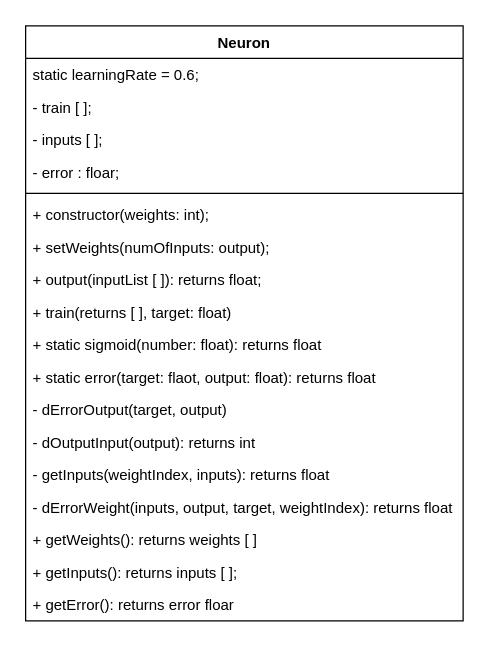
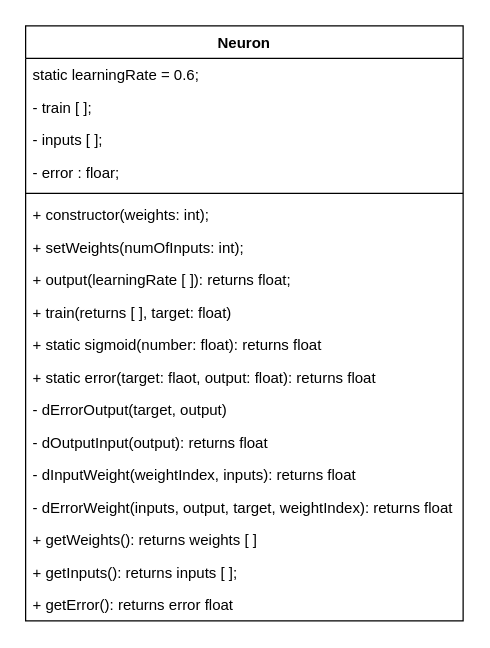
node "+ setWeights(numOfInputs: output);": label "+ setWeights(numOfInputs: output);" -> "+ setWeights(numOfInputs: int);"
node "+ output(inputList [ ]): returns float;": label "+ output(inputList [ ]): returns float;" -> "+ output(learningRate [ ]): returns float;"
node "- dOutputInput(output): returns int": label "- dOutputInput(output): returns int" -> "- dOutputInput(output): returns float"
node "- getInputs(weightIndex, inputs): returns float": label "- getInputs(weightIndex, inputs): returns float" -> "- dInputWeight(weightIndex, inputs): returns float"
node "+ getError(): returns error floar": label "+ getError(): returns error floar" -> "+ getError(): returns error float"
